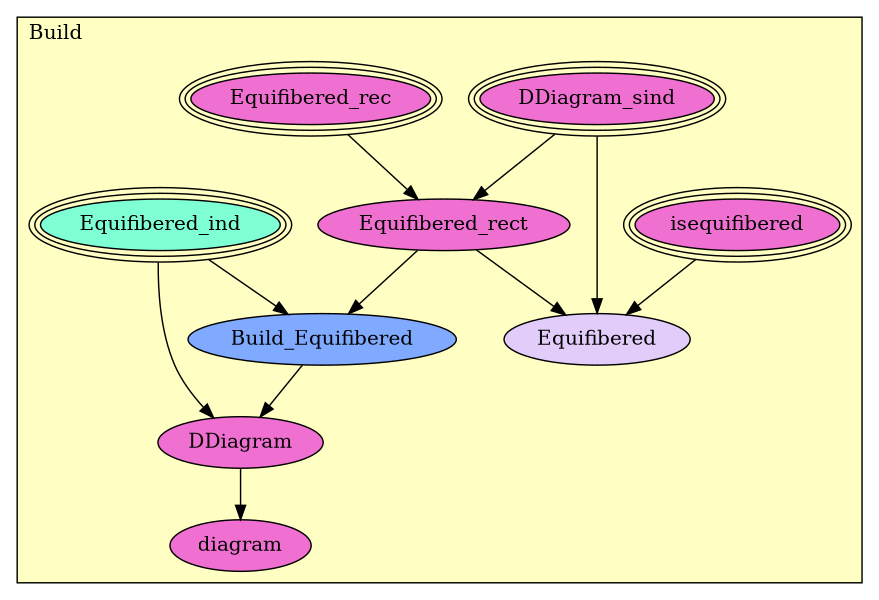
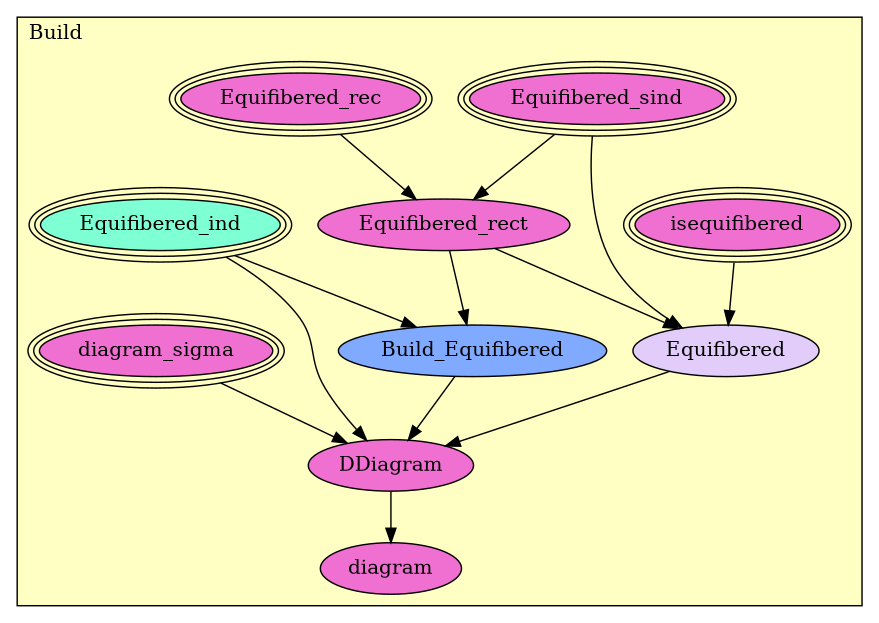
node "DDiagram_sind": label "DDiagram_sind" -> "Equifibered_sind"
node "diagram_sigma": added
edge "Equifibered" -> "DDiagram": added
